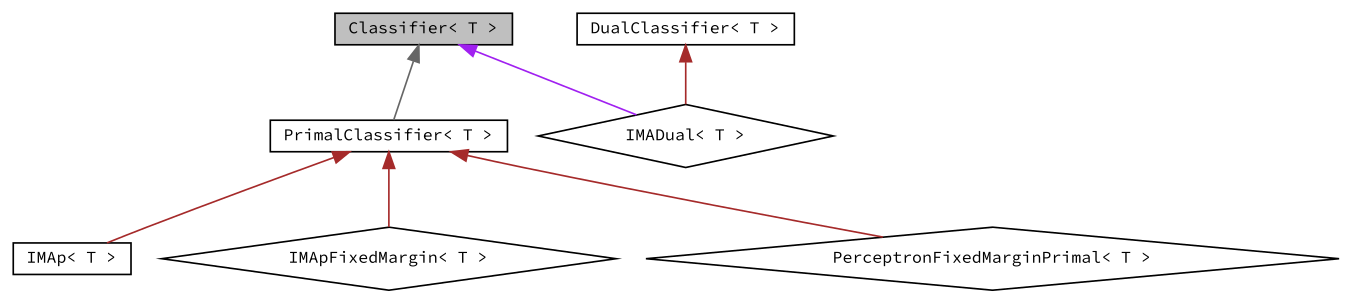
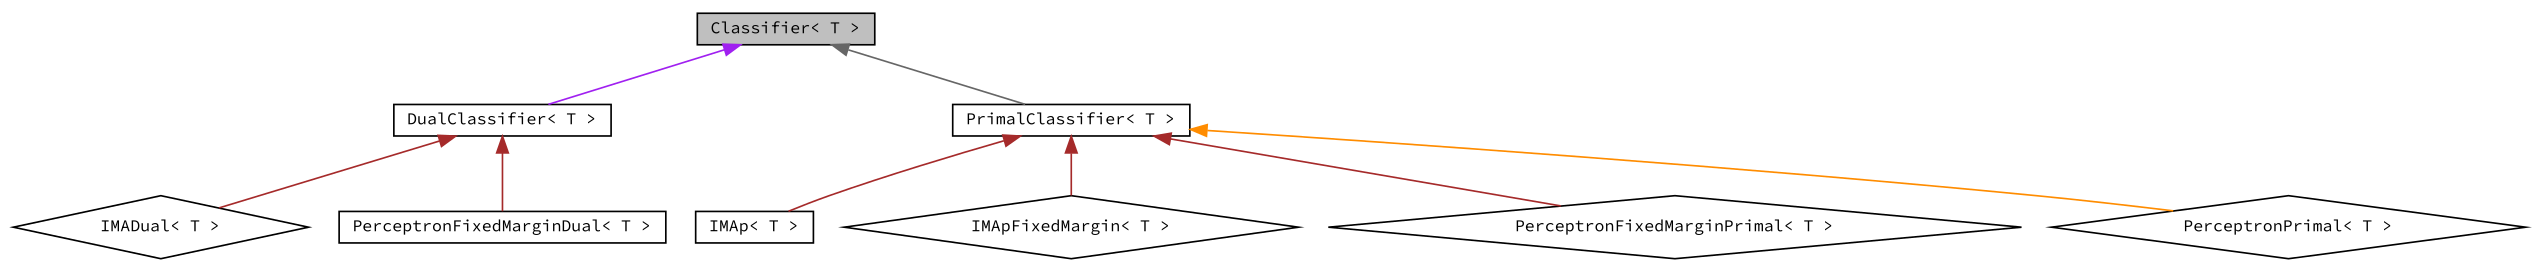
edge "IMADual< T >" -> "Classifier< T >": now "DualClassifier< T >" -> "Classifier< T >"
node "PerceptronFixedMarginDual< T >": added
node "PerceptronPrimal< T >": added
